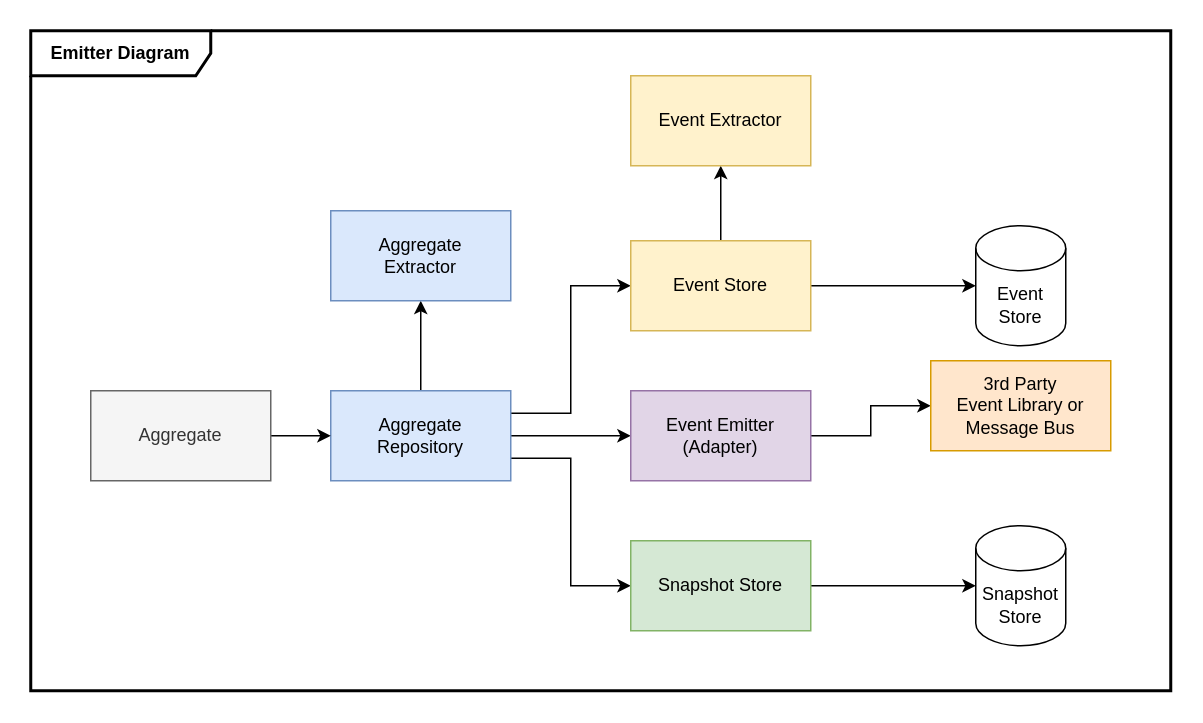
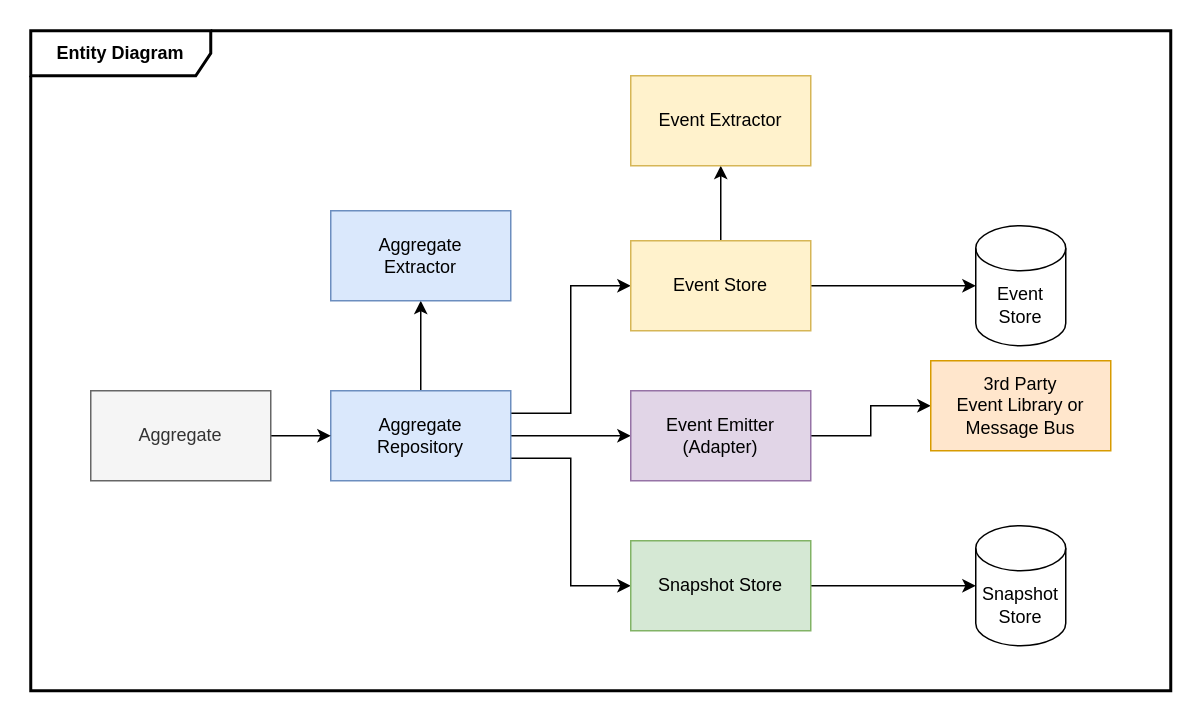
node "Emitter Diagram": label "Emitter Diagram" -> "Entity Diagram"
